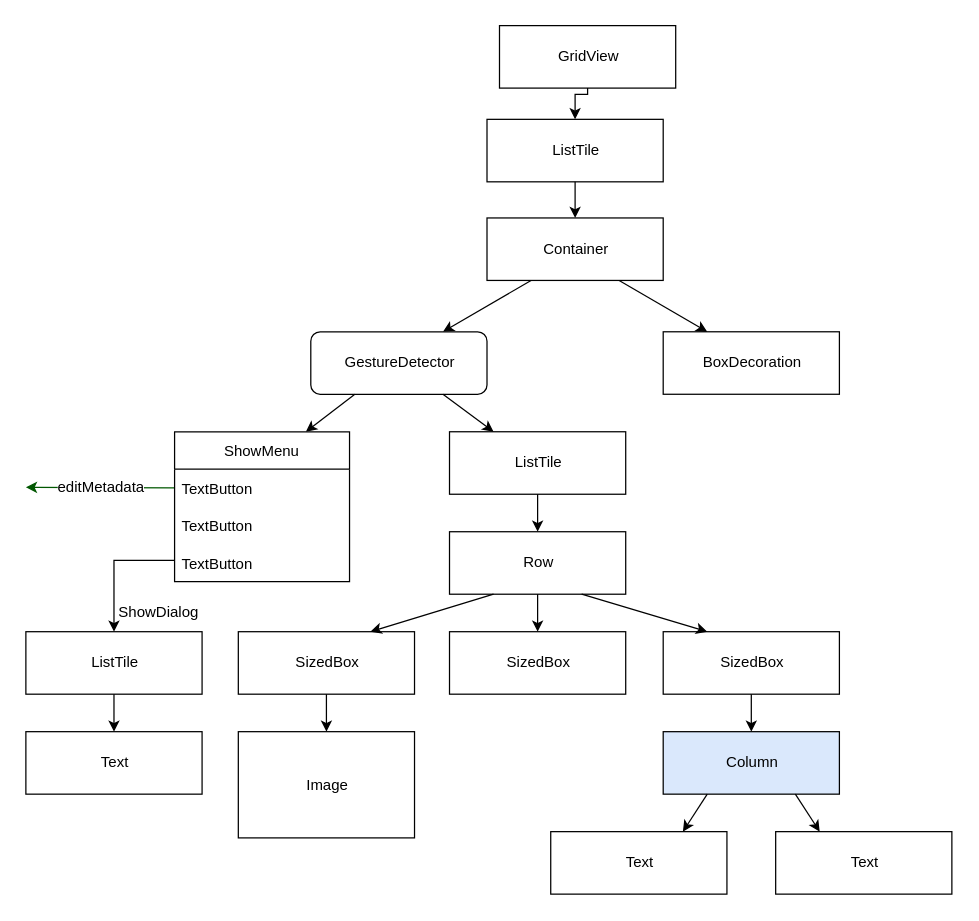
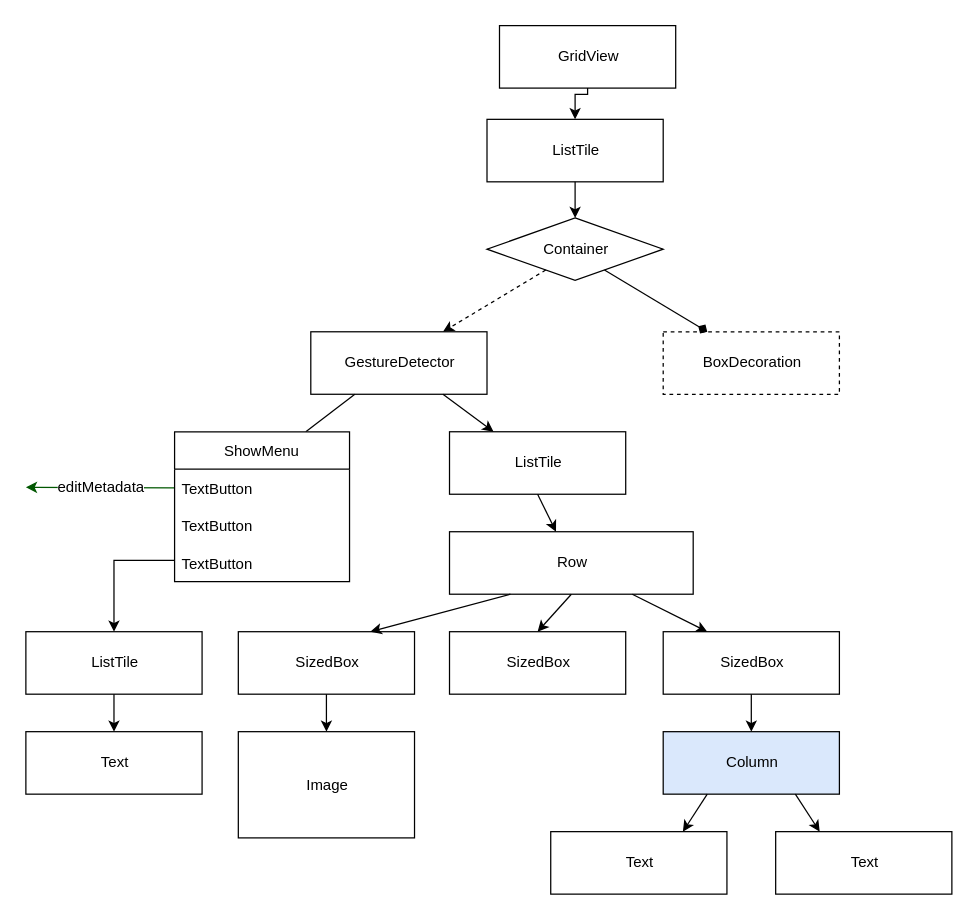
node "Container": shape rectangle -> diamond
edge "Container" -> "GestureDetector": style solid -> dashed
edge "Container" -> "BoxDecoration": arrowhead classic -> diamond
node "GestureDetector": shape rounded rectangle -> rectangle
node "BoxDecoration": style solid -> dashed
edge "GestureDetector" -> "ShowMenu": arrowhead classic -> none
node "Row": size 176x63 -> 244x63
node "ShowDialog": removed
